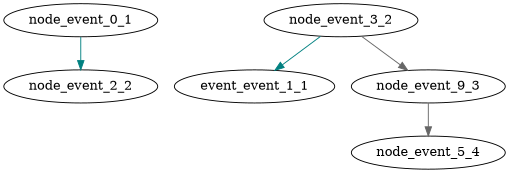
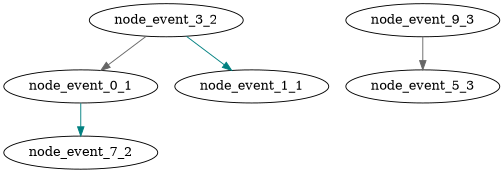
edge "node_event_3_2" -> "node_event_9_3": now "node_event_3_2" -> "node_event_0_1"
node "node_event_2_2": label "node_event_2_2" -> "node_event_7_2"
node "event_event_1_1": label "event_event_1_1" -> "node_event_1_1"
node "node_event_5_4": label "node_event_5_4" -> "node_event_5_3"
